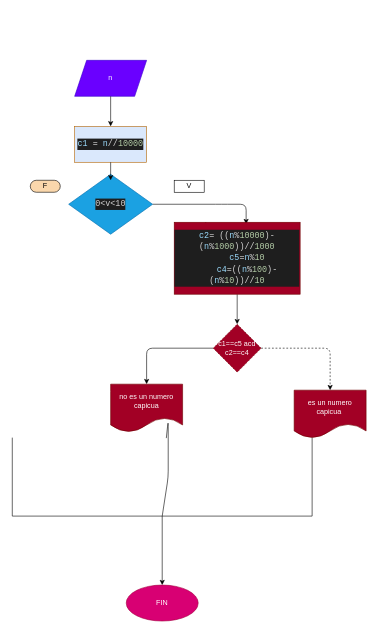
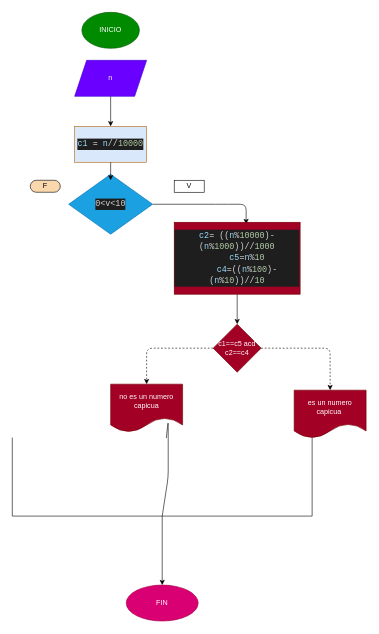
node "INICIO": added
edge "c1==c5 acd c2==c4" -> "no es un numero capicua": style solid -> dashed
node "c1==c5 acd c2==c4": style dashed -> solid
